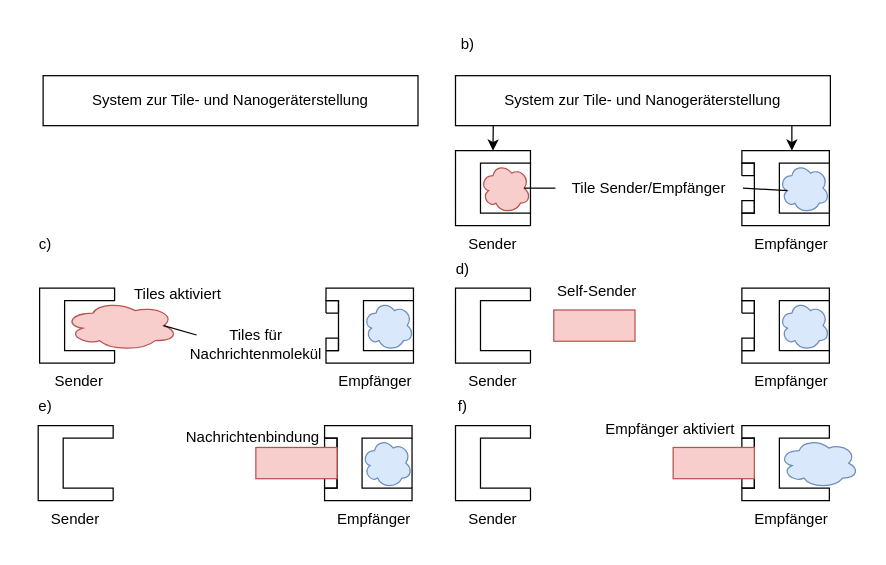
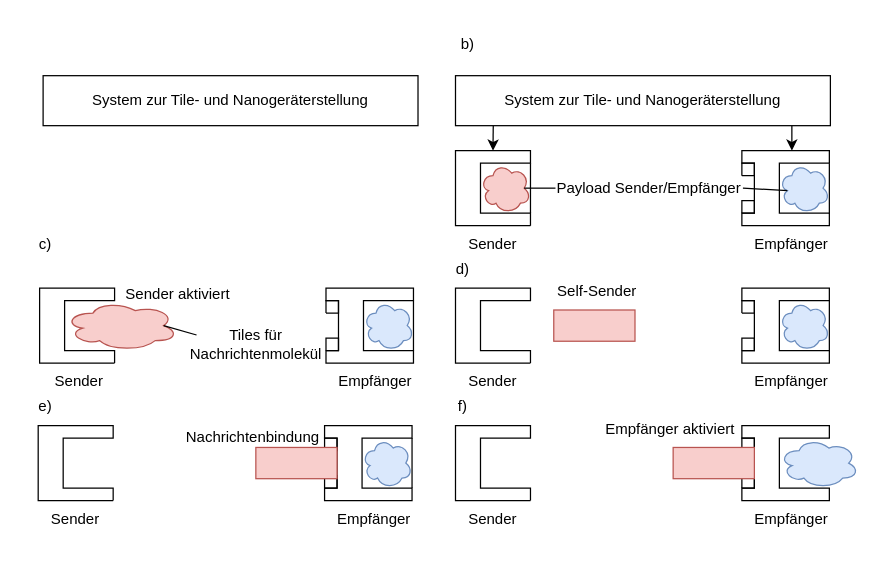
node "Tile Sender/Empfänger": label "Tile Sender/Empfänger" -> "Payload Sender/Empfänger"
node "Tiles aktiviert": label "Tiles aktiviert" -> "Sender aktiviert"
